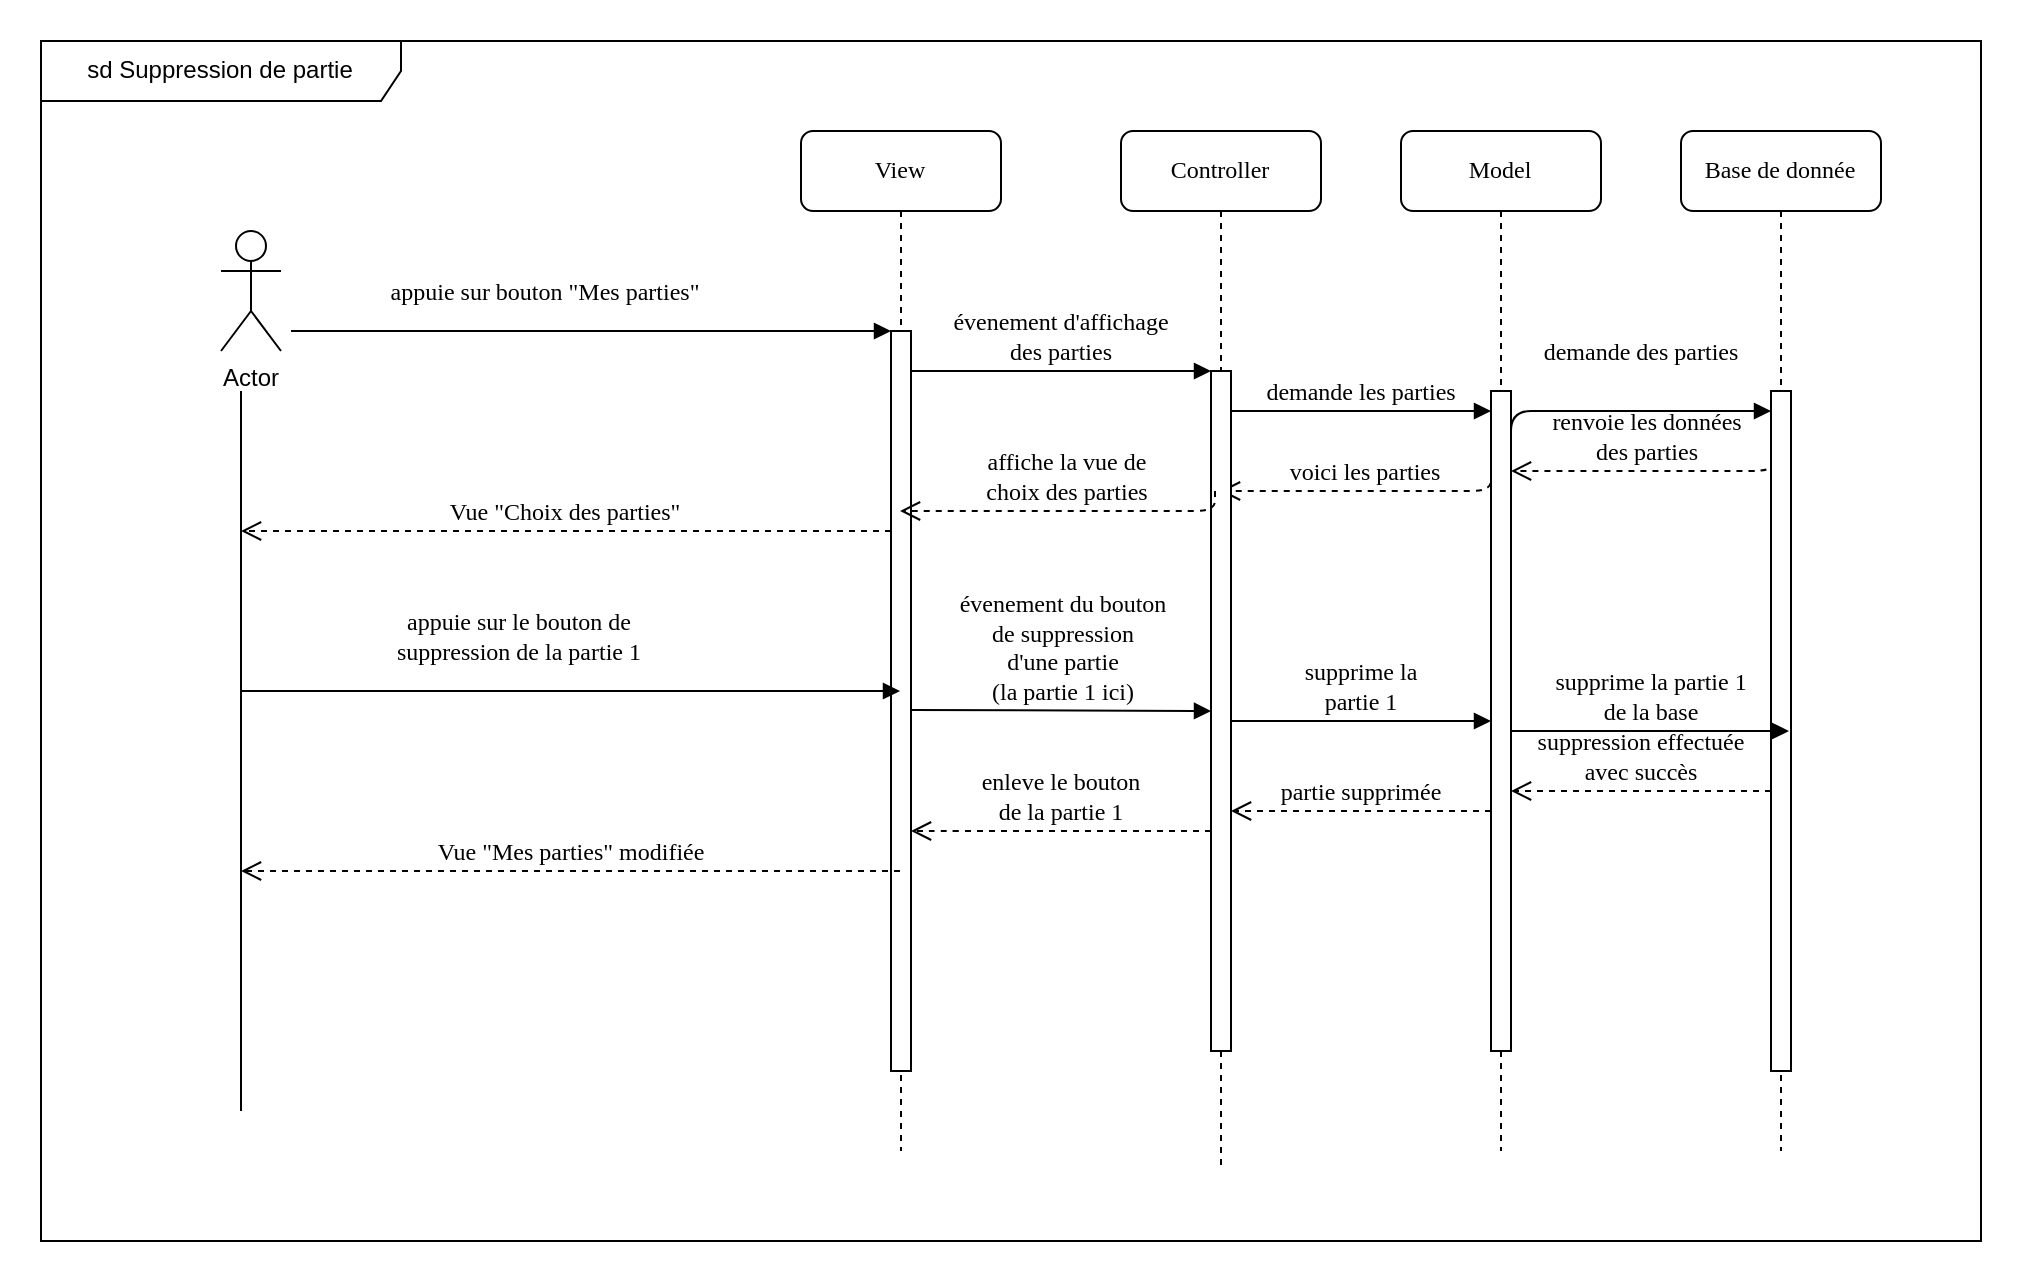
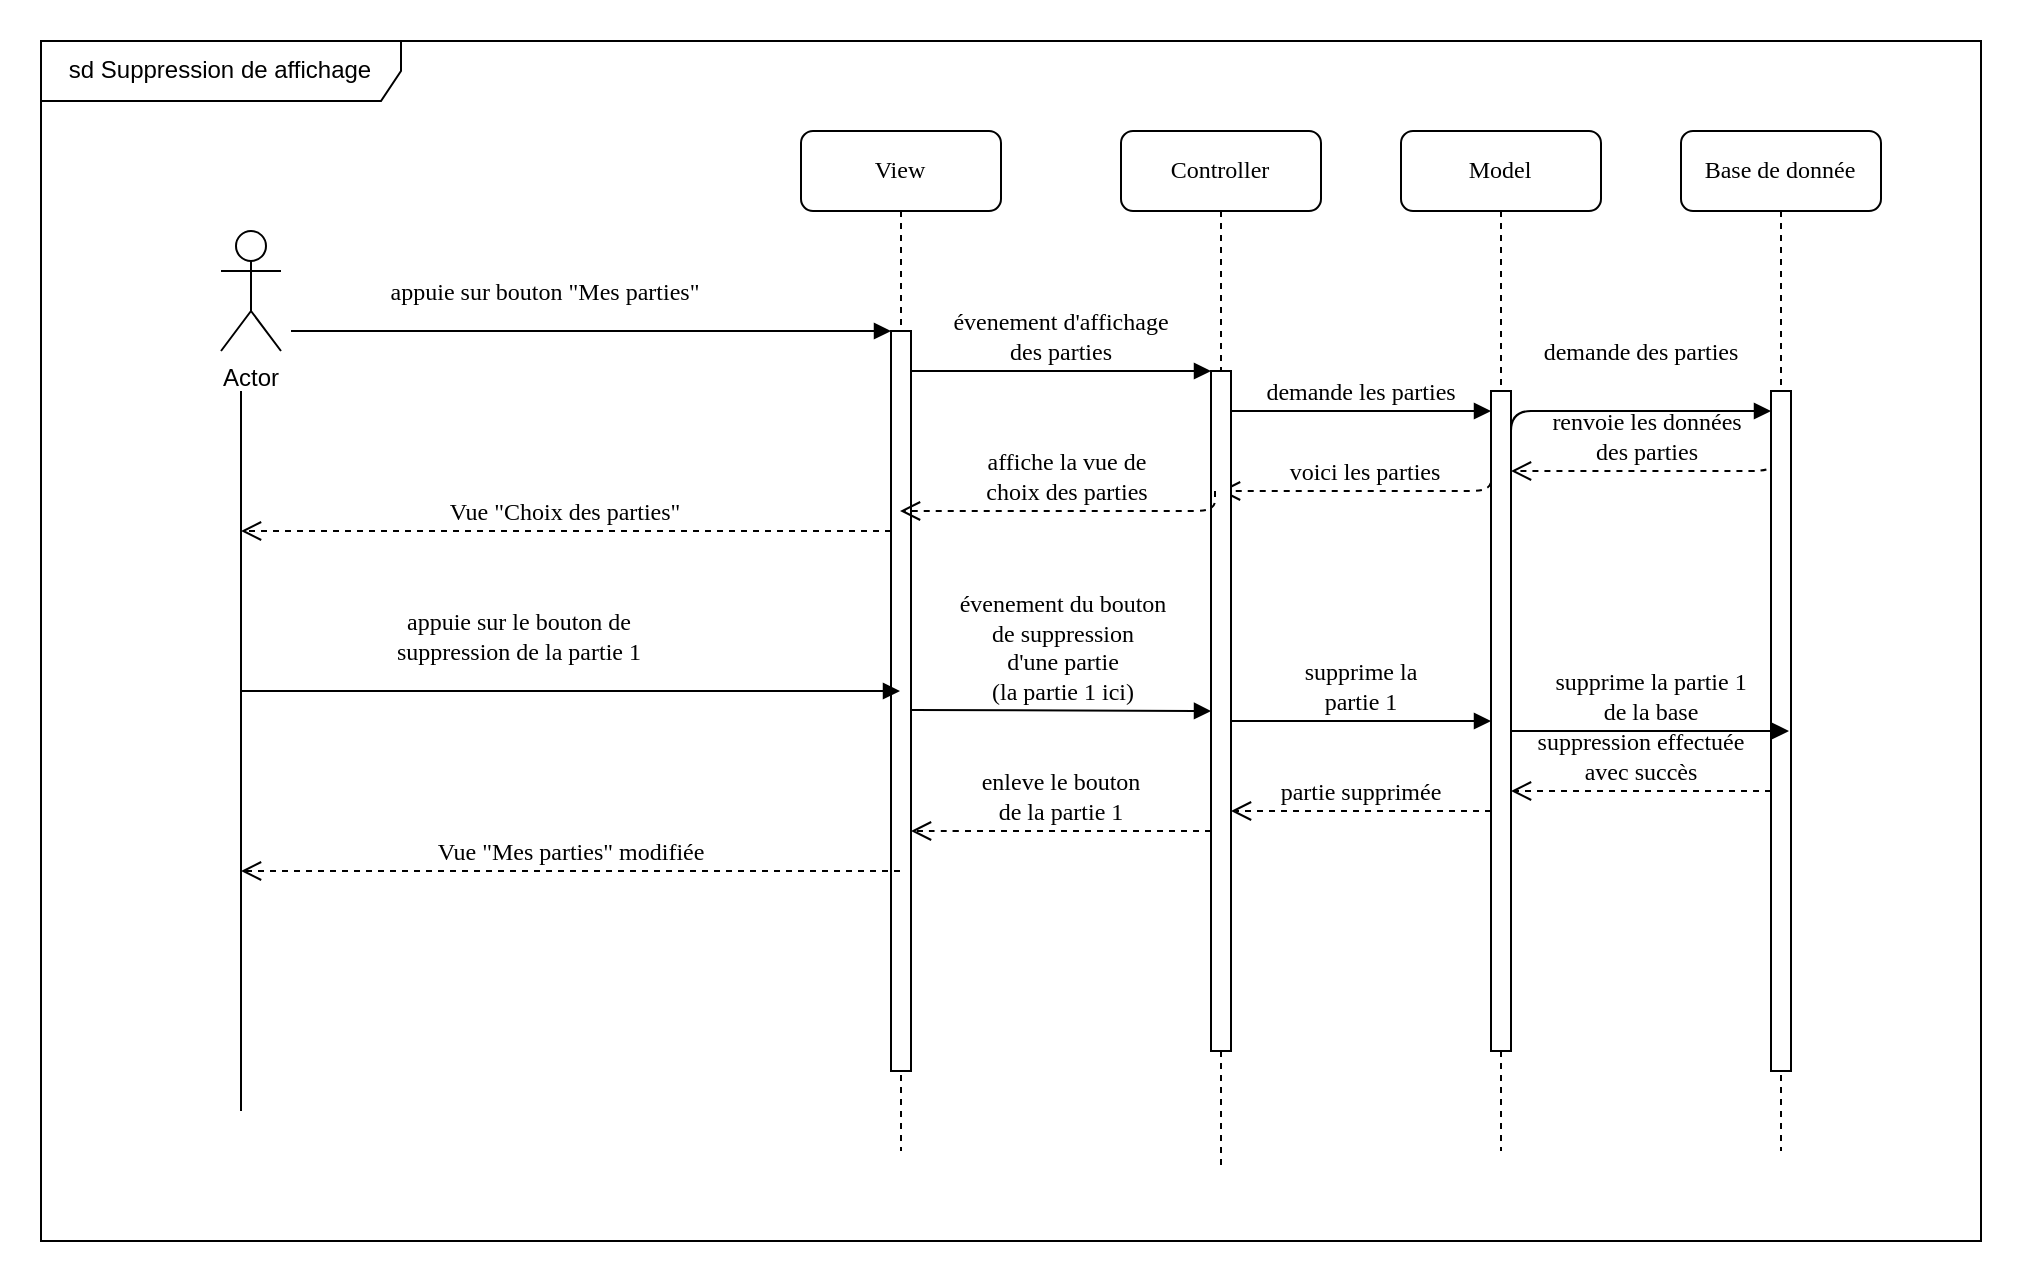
node "sd Suppression de partie": label "sd Suppression de partie" -> "sd Suppression de affichage"
